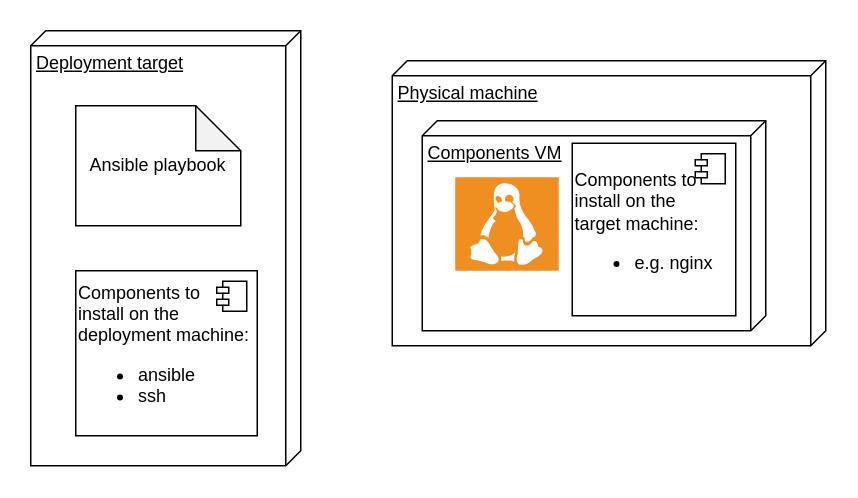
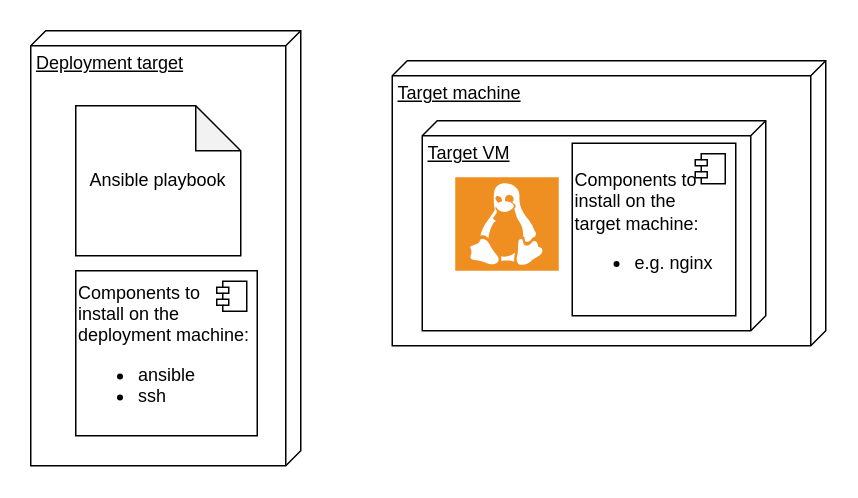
node "Physical machine": label "Physical machine" -> "Target machine"
node "Components VM": label "Components VM" -> "Target VM"
node "Ansible playbook": size 165x120 -> 165x150
